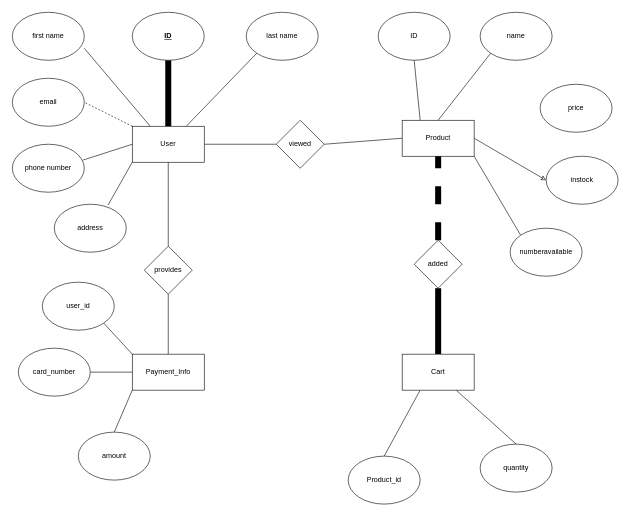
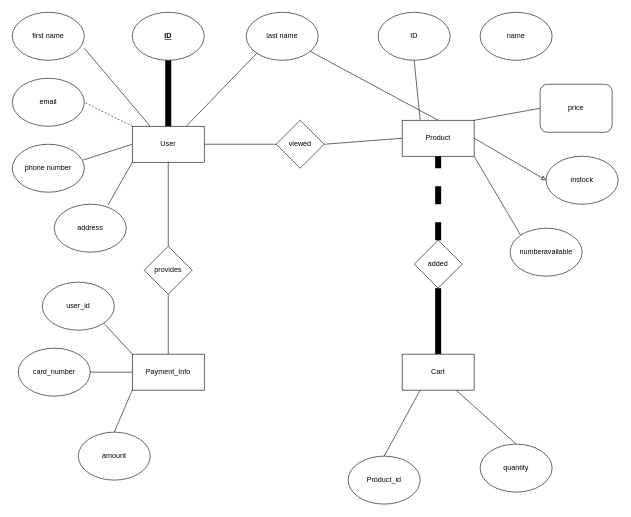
edge "name" -- "Product": now "last name" -- "Product"
node "price": shape ellipse -> rounded rectangle
edge "price" -- "Product": added
